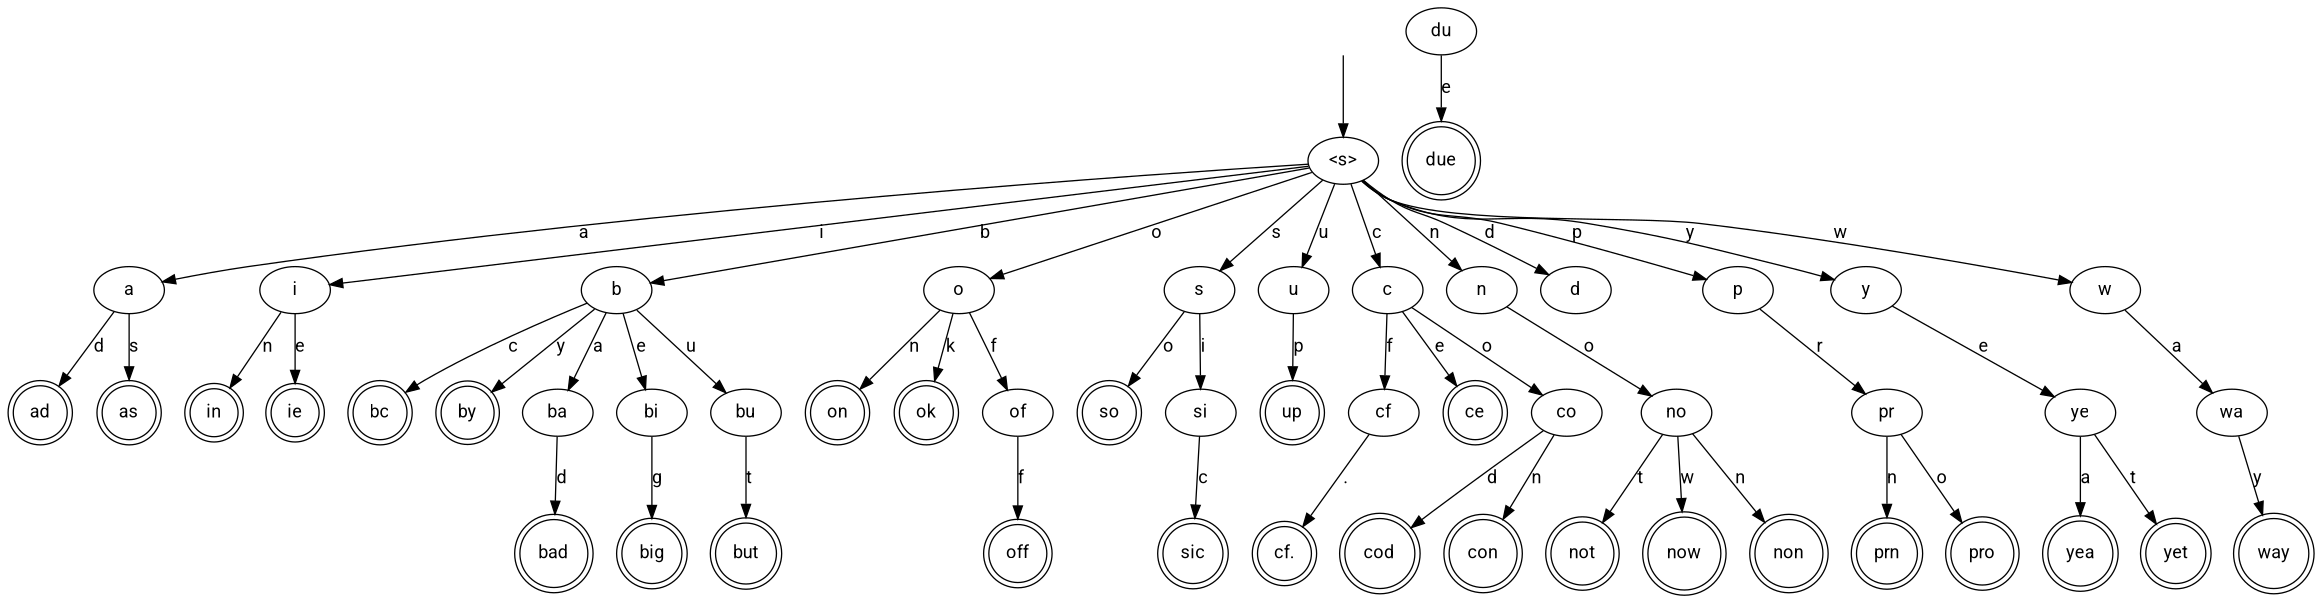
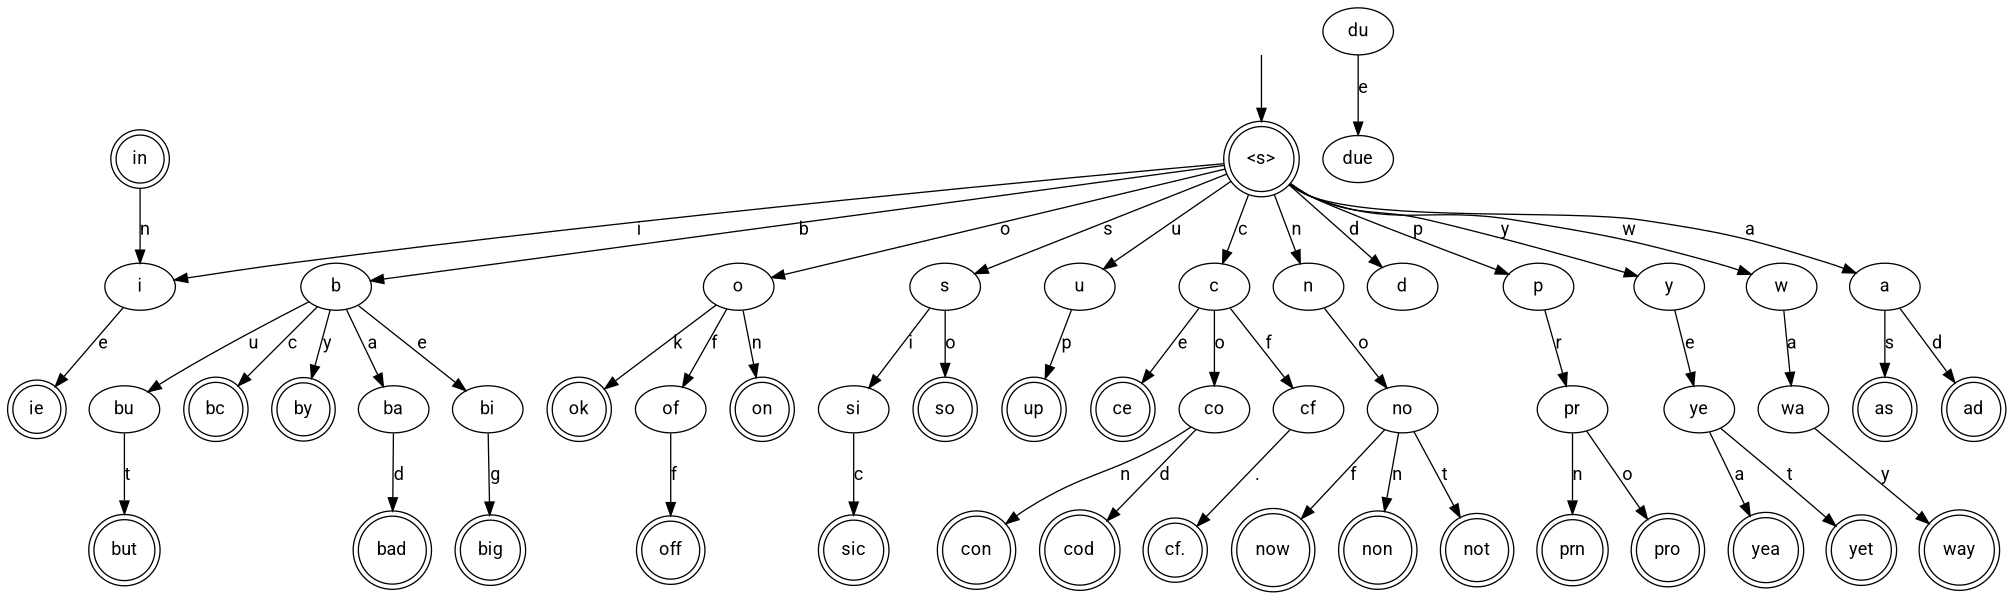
node "<s>": shape ellipse -> doublecircle
node "due": shape doublecircle -> ellipse
edge "i" -> "in": reversed
edge "no" -> "now": label "w" -> "f"
